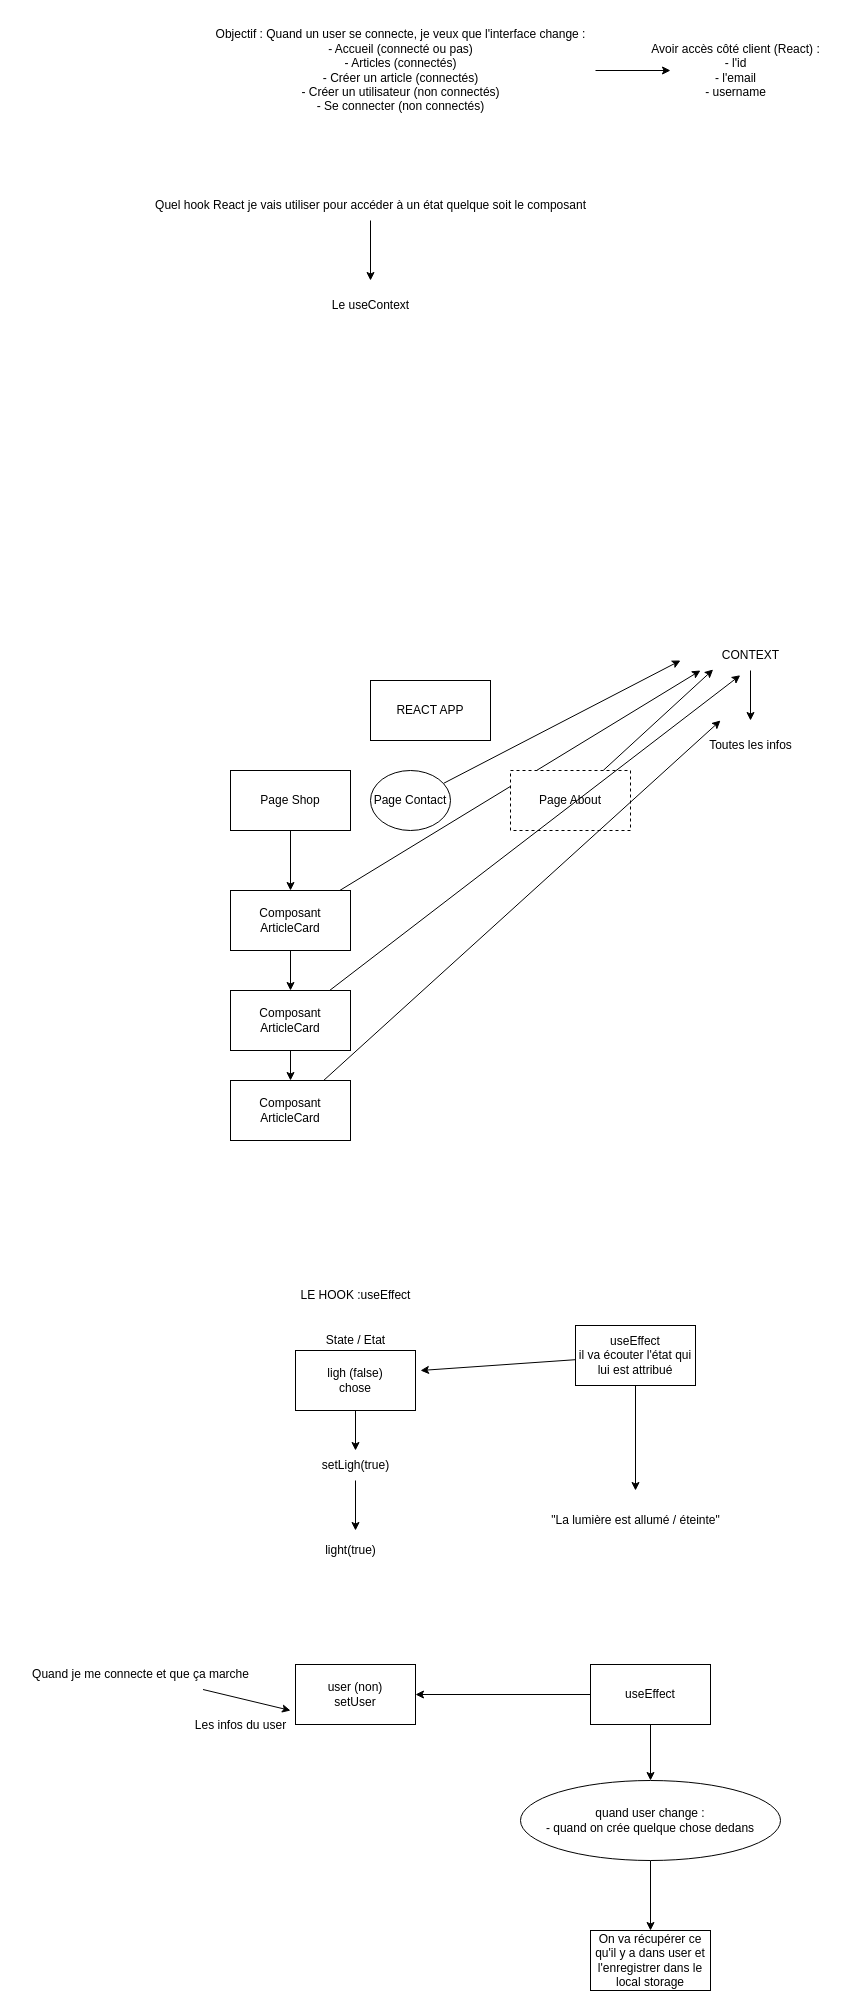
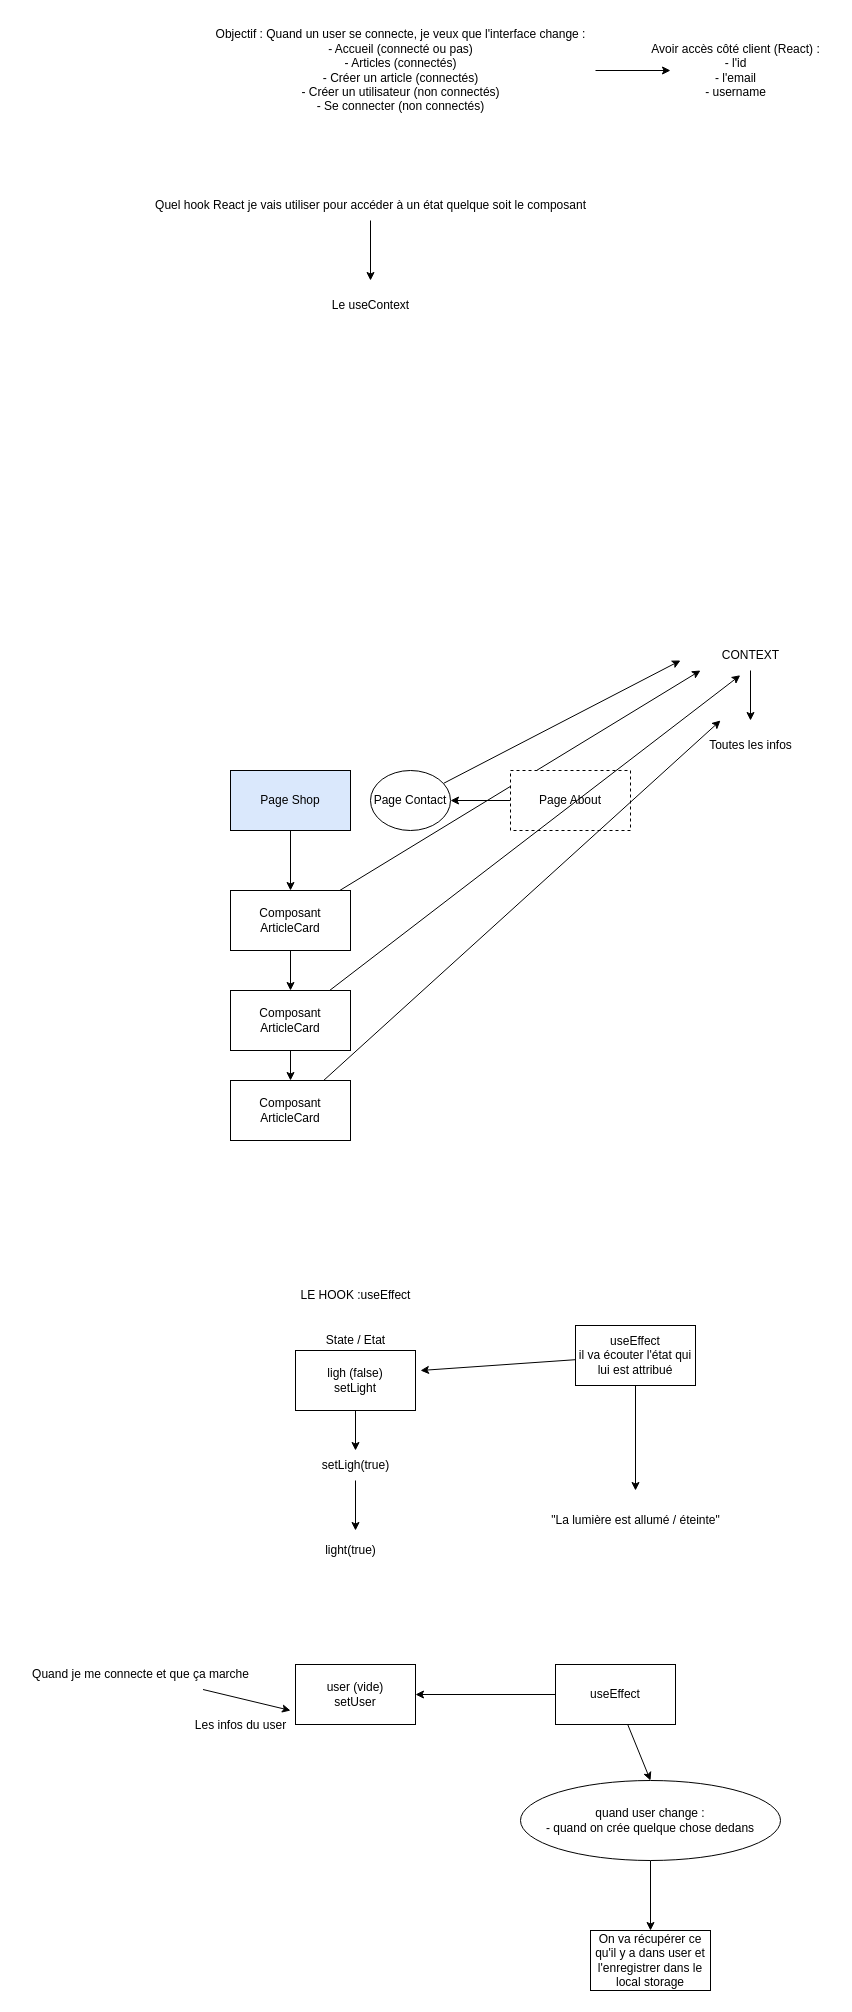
node "REACT APP": removed
edge "Page About" -> "CONTEXT": now "Page About" -> "Page Contact"
node "Page Shop": fillcolor #ffffff -> #dae8fc
node "ligh (false) chose": label "ligh (false) chose" -> "ligh (false) setLight"
node "user (non) setUser": label "user (non) setUser" -> "user (vide) setUser"
node "useEffect": moved (651, 1695) -> (616, 1695)
